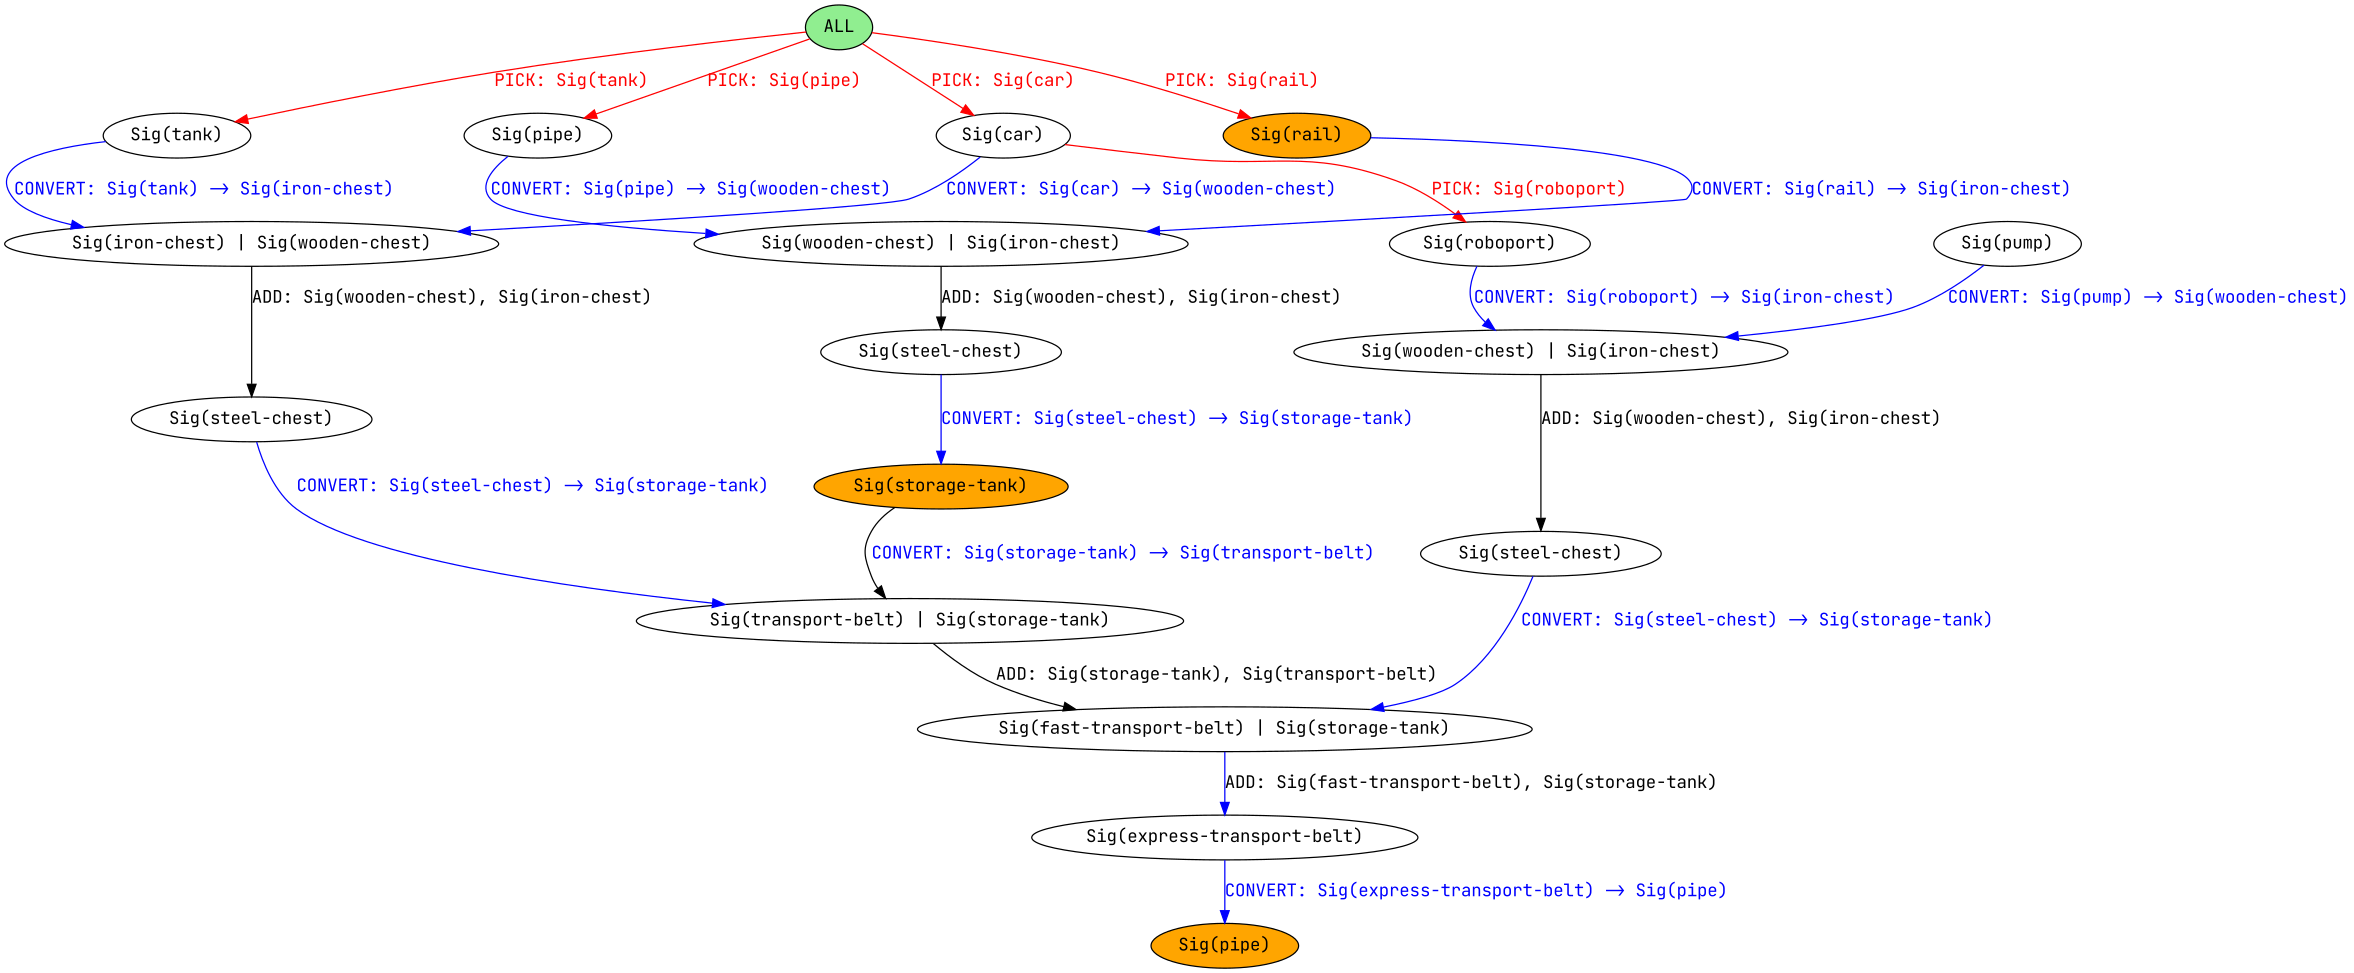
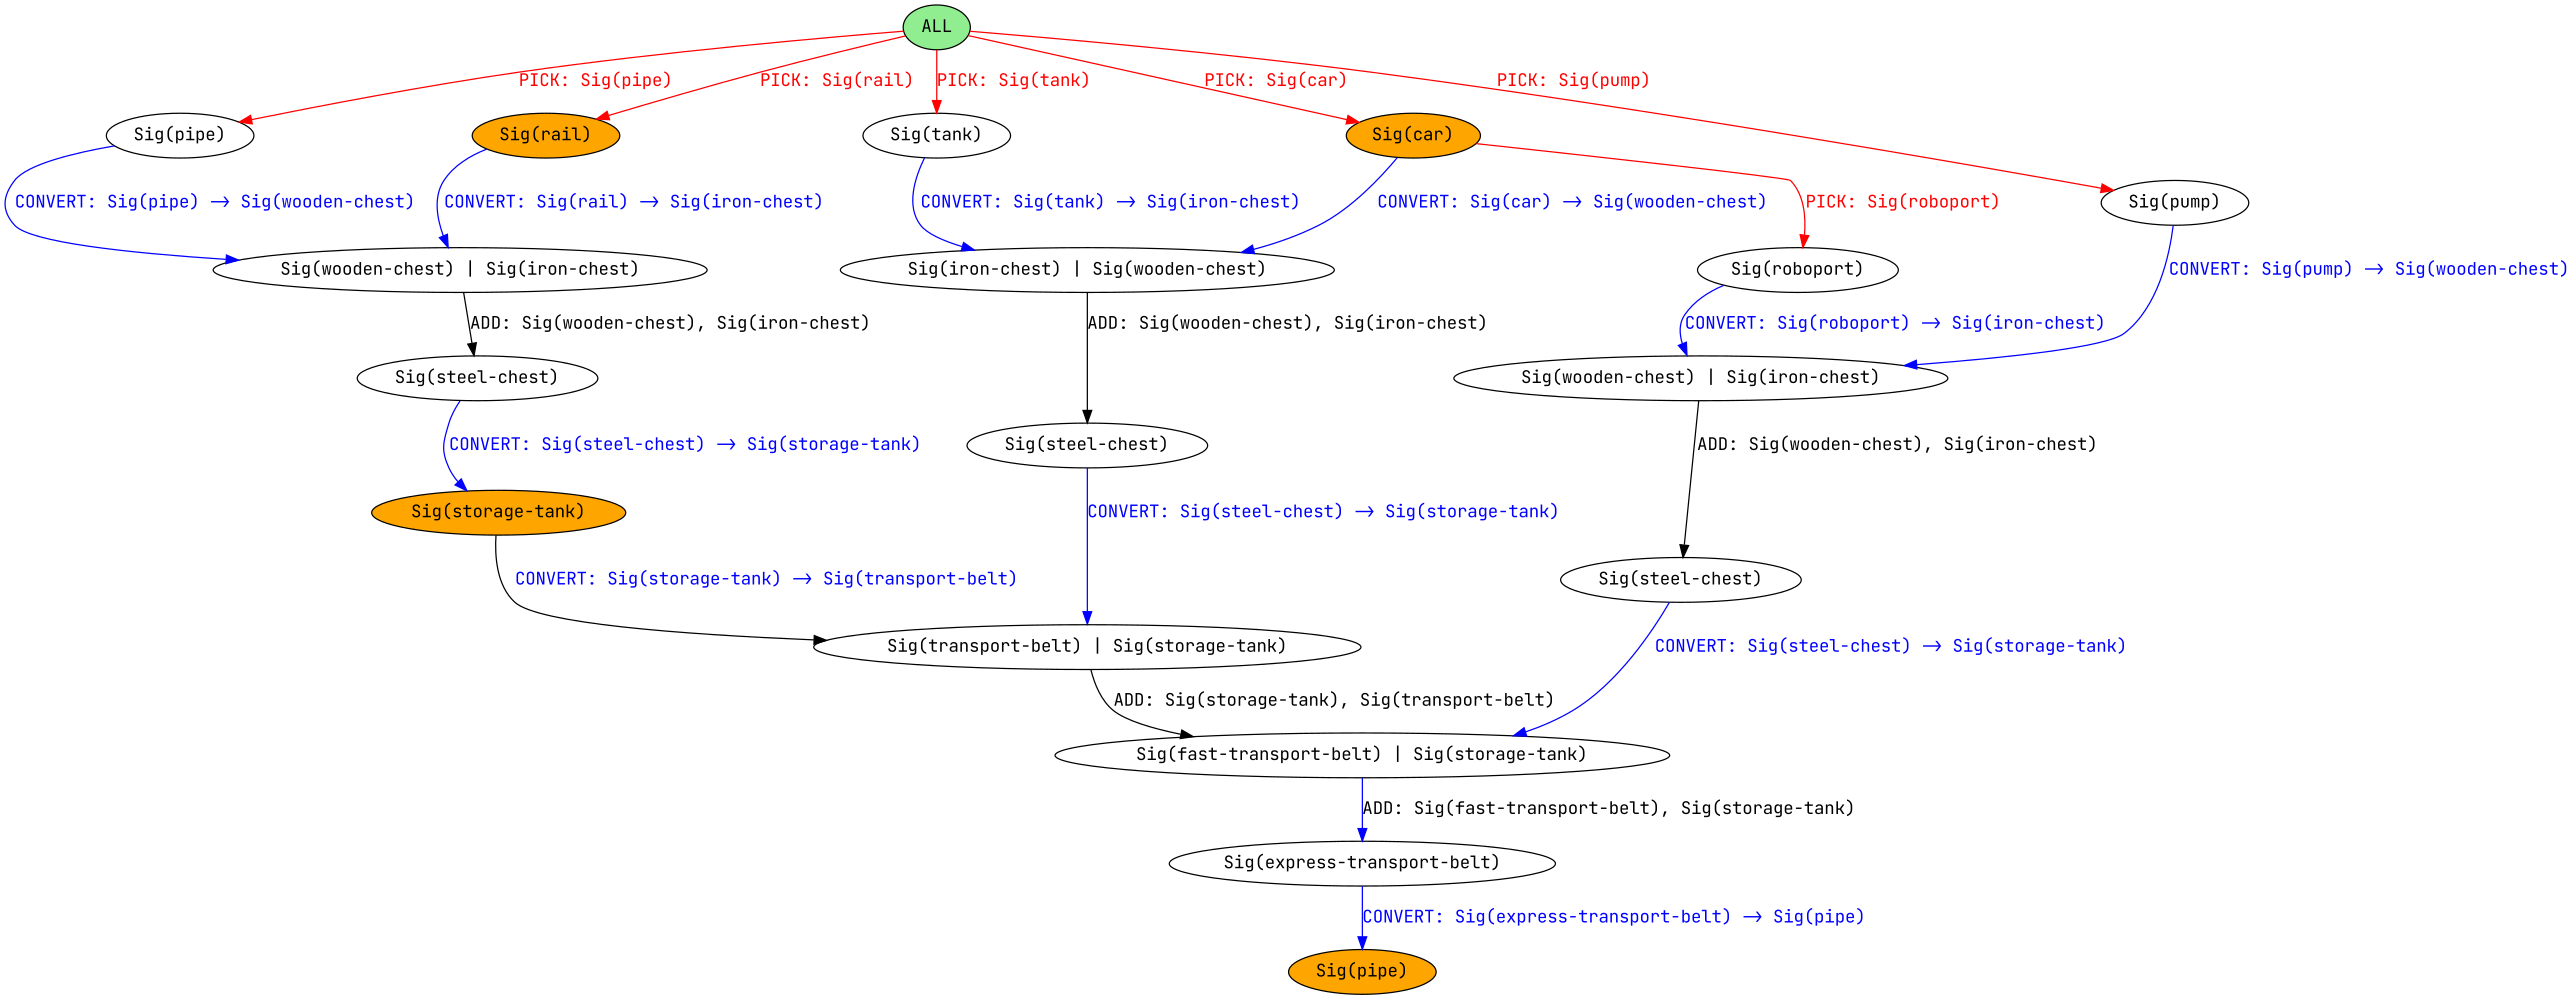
edge "ALL" -> "Sig(pump)": added, label "PICK: Sig(pump)"
node "Sig(car)": fillcolor white -> orange
